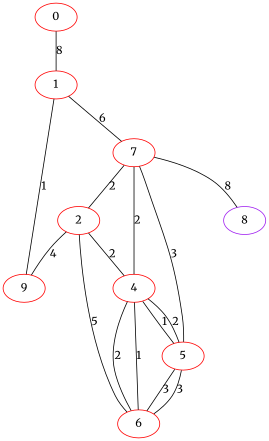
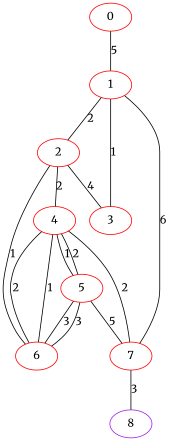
edge "0" -- "1": label "8" -> "5"
edge "7" -- "2": now "1" -- "2"
edge "7" -- "8": label "8" -> "3"
edge "7" -- "5": label "3" -> "5"
node "9": label "9" -> "3"
edge "2" -- "6": label "5" -> "1"
